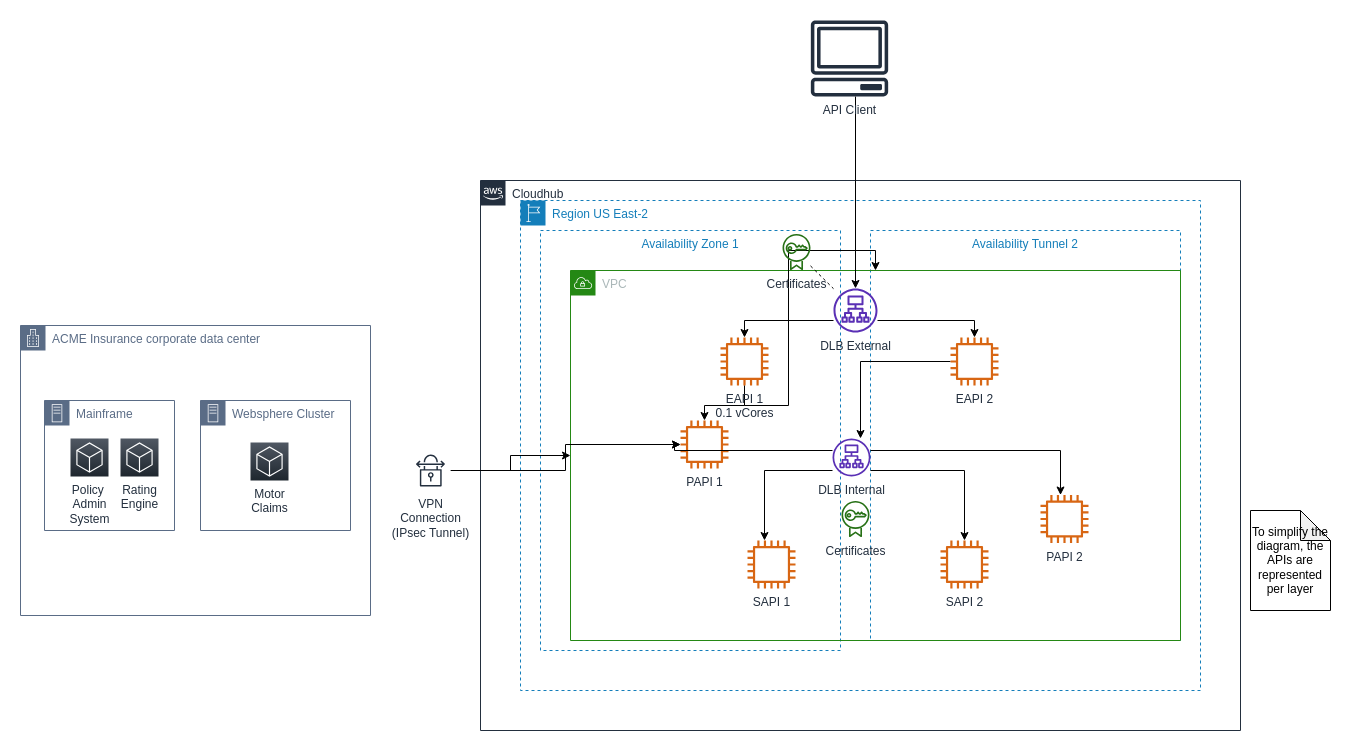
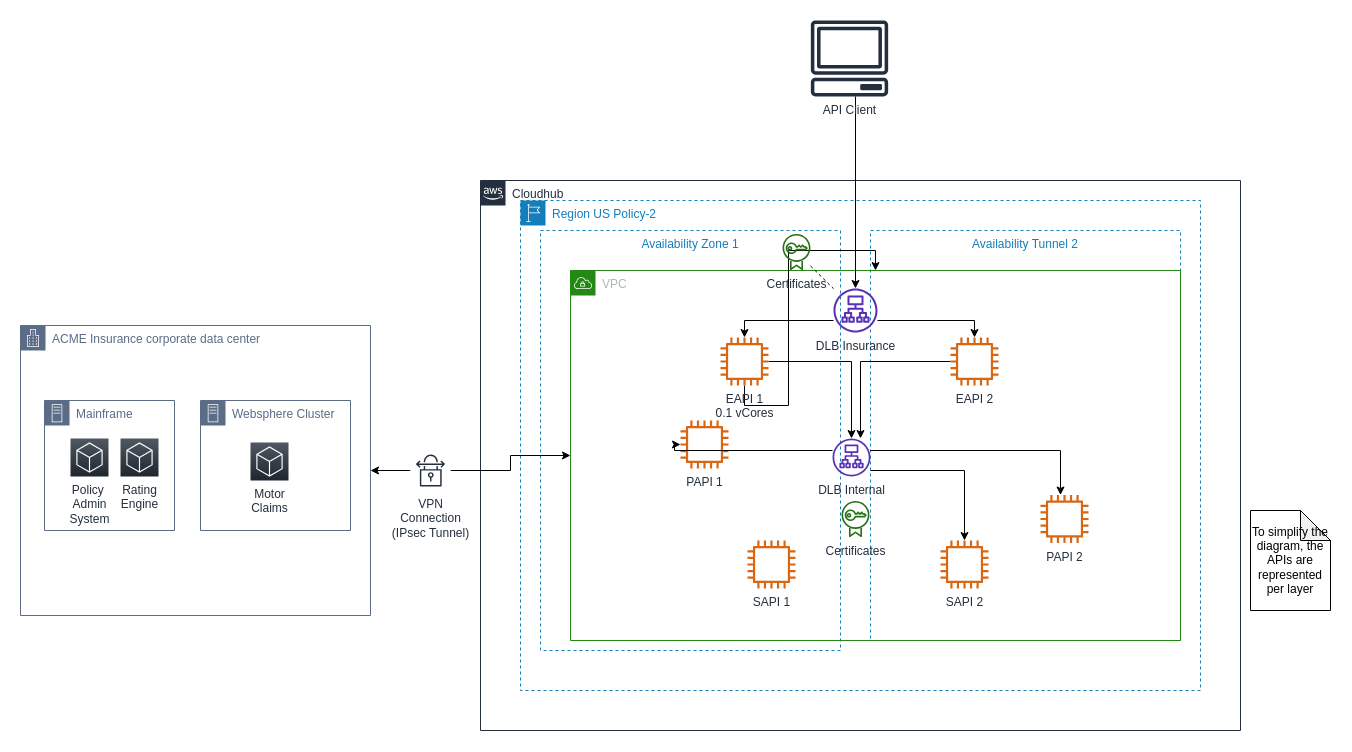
node "Region US East-2": label "Region US East-2" -> "Region US Policy-2"
node "DLB External": label "DLB External" -> "DLB Insurance"
edge "EAPI 1 0.1 vCores" -> "PAPI 1": now "EAPI 1 0.1 vCores" -> "DLB Internal"
edge "VPN Connection (IPsec Tunnel)" -> "PAPI 1": now "VPN Connection (IPsec Tunnel)" -> "ACME Insurance corporate data center"
edge "DLB Internal" -> "SAPI 1": removed
